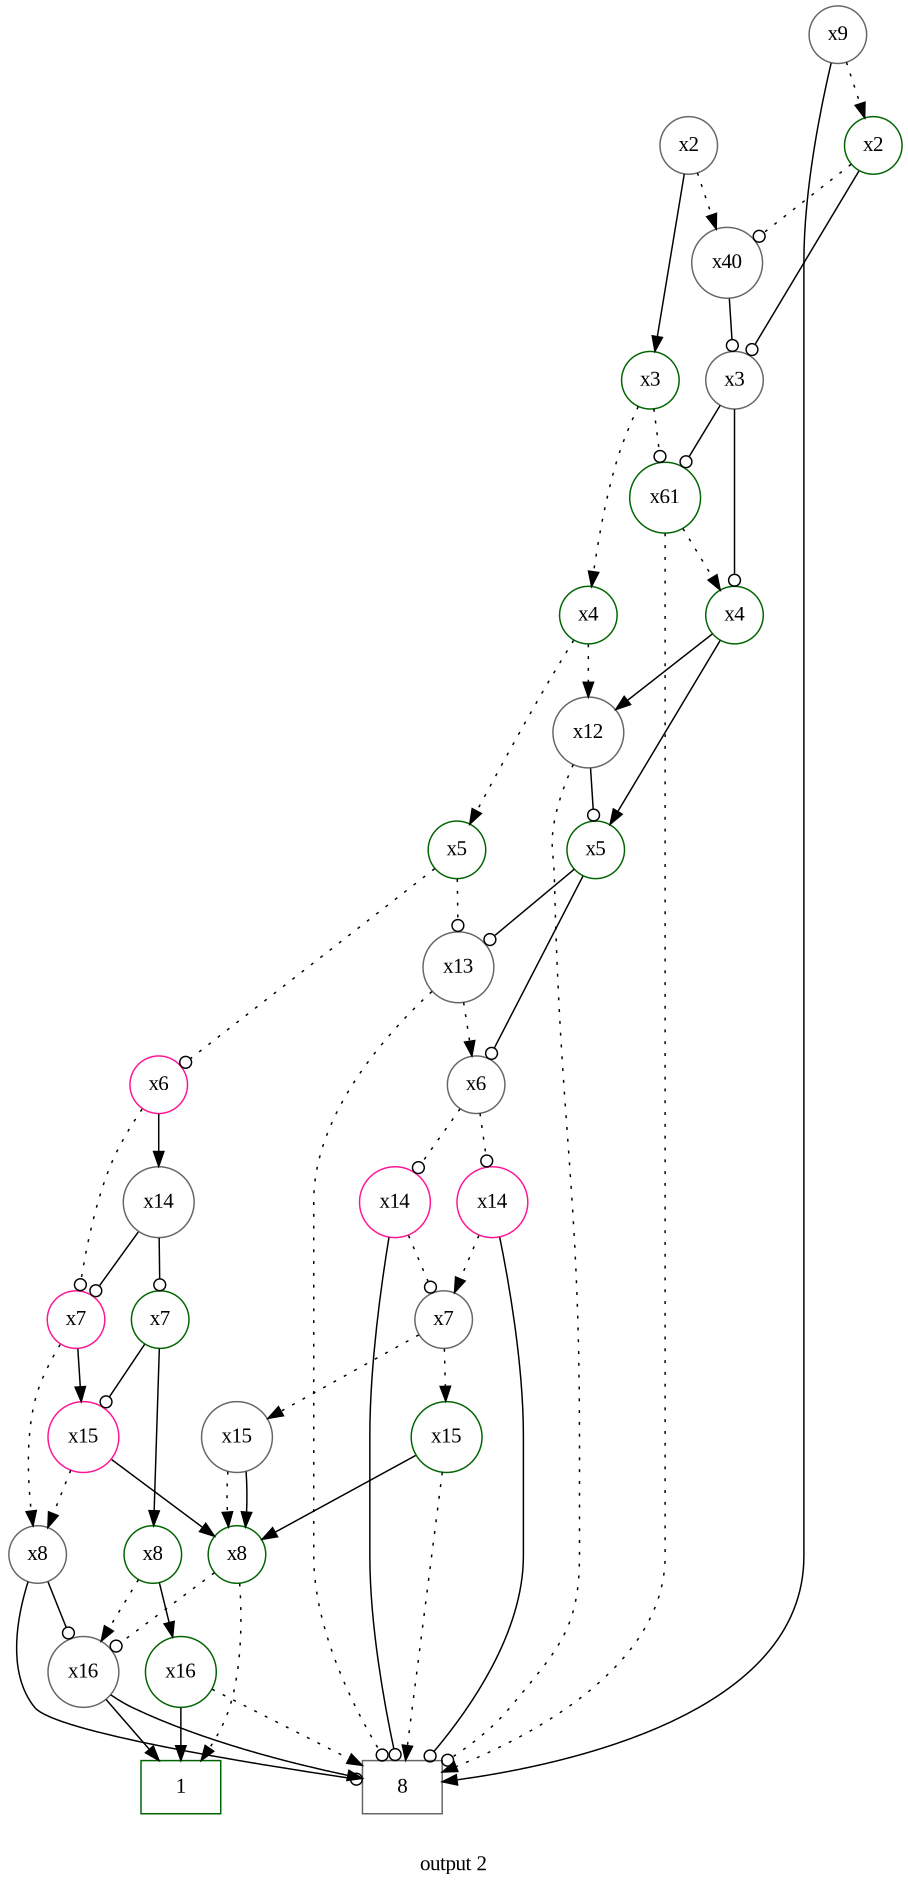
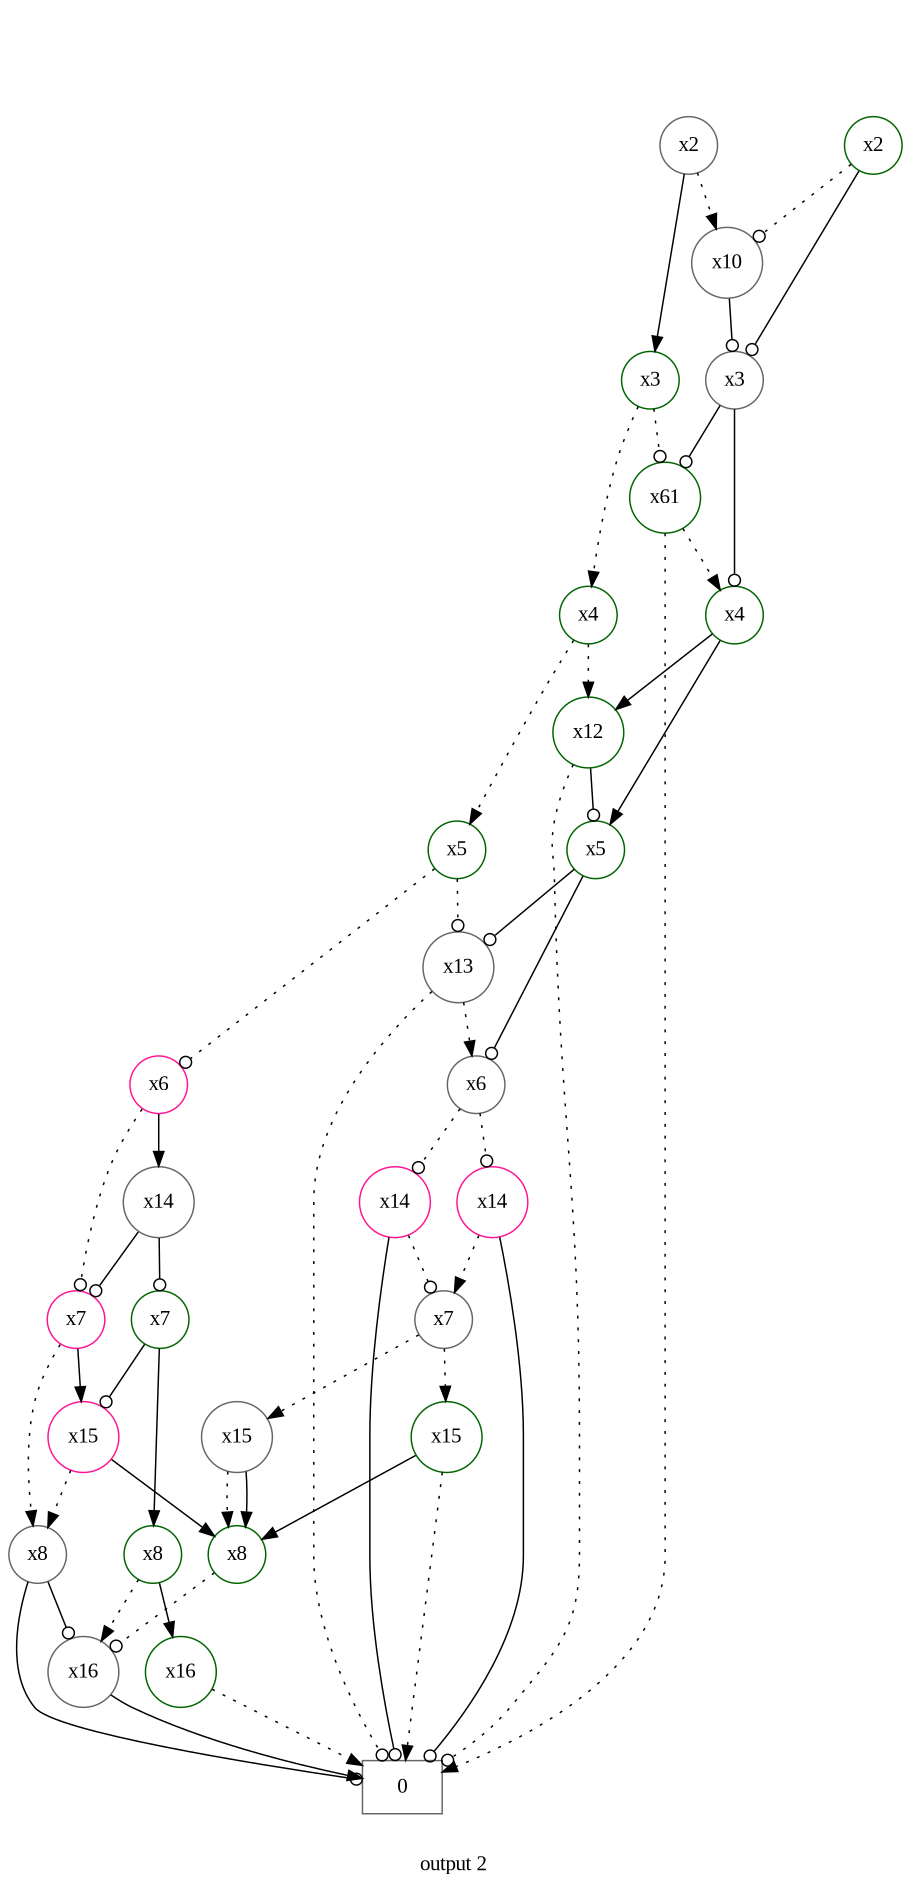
node "x9": removed
node "x40": label "x40" -> "x10"
node "x12": color gray40 -> darkgreen
node "1": removed
node "8": label "8" -> "0"
